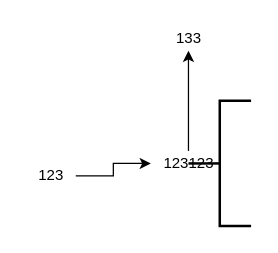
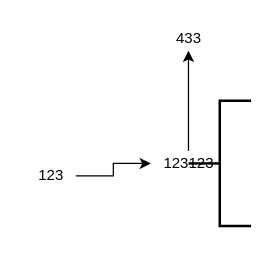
node "133": label "133" -> "433"
